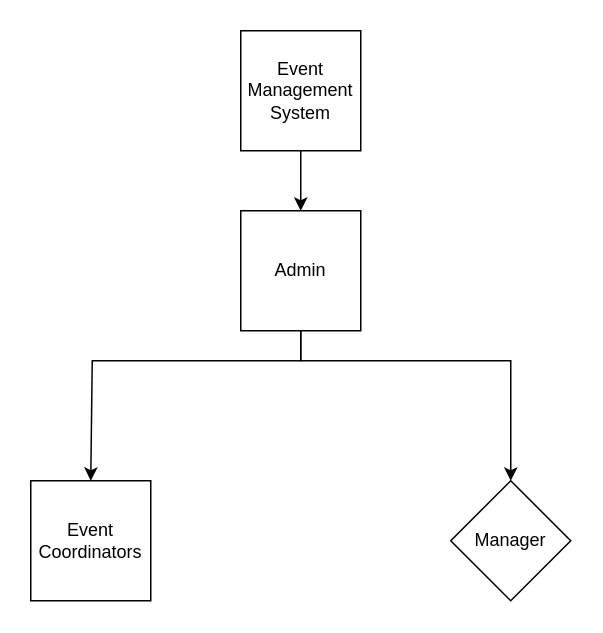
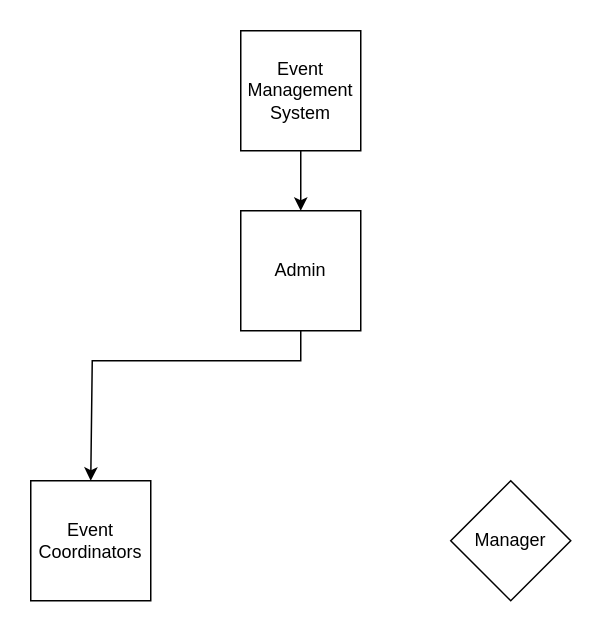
edge "Admin" -> "Manager": removed
